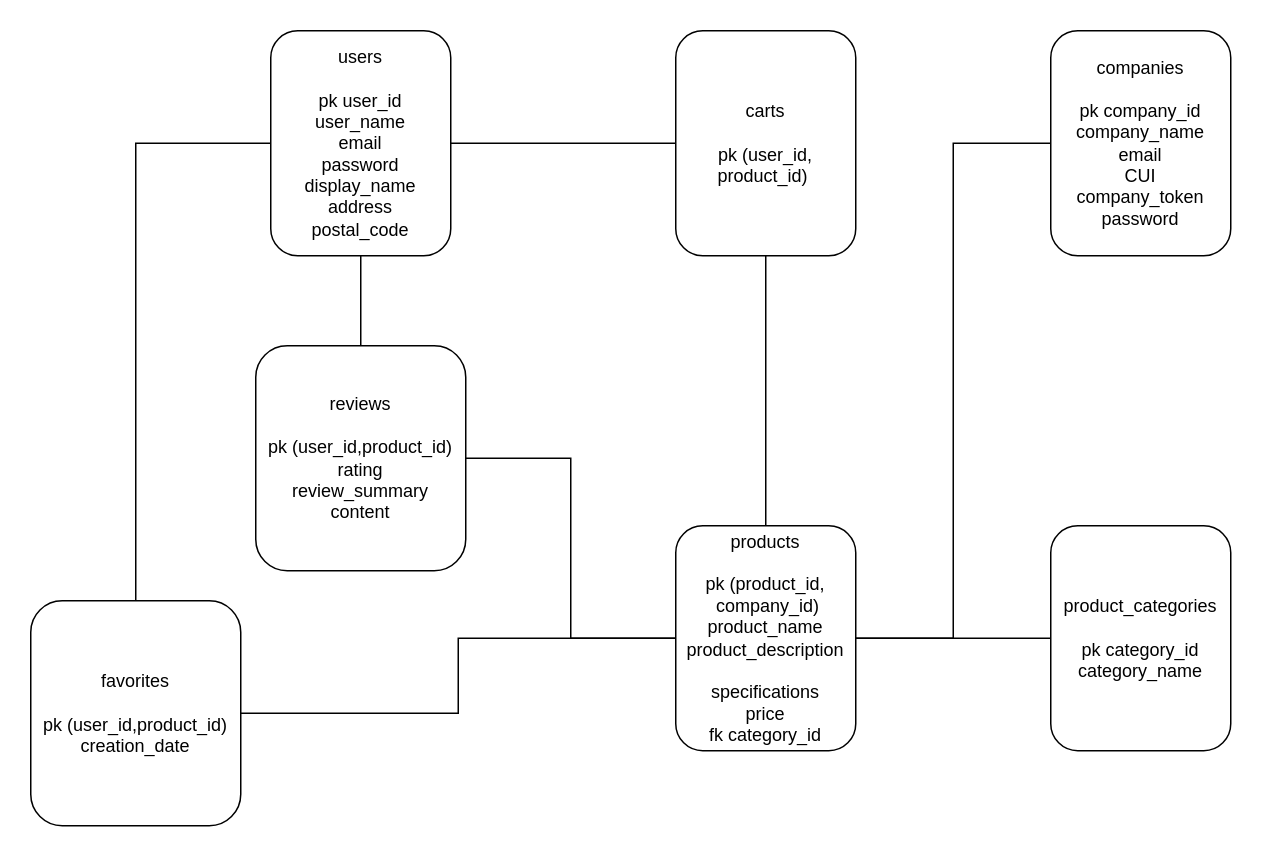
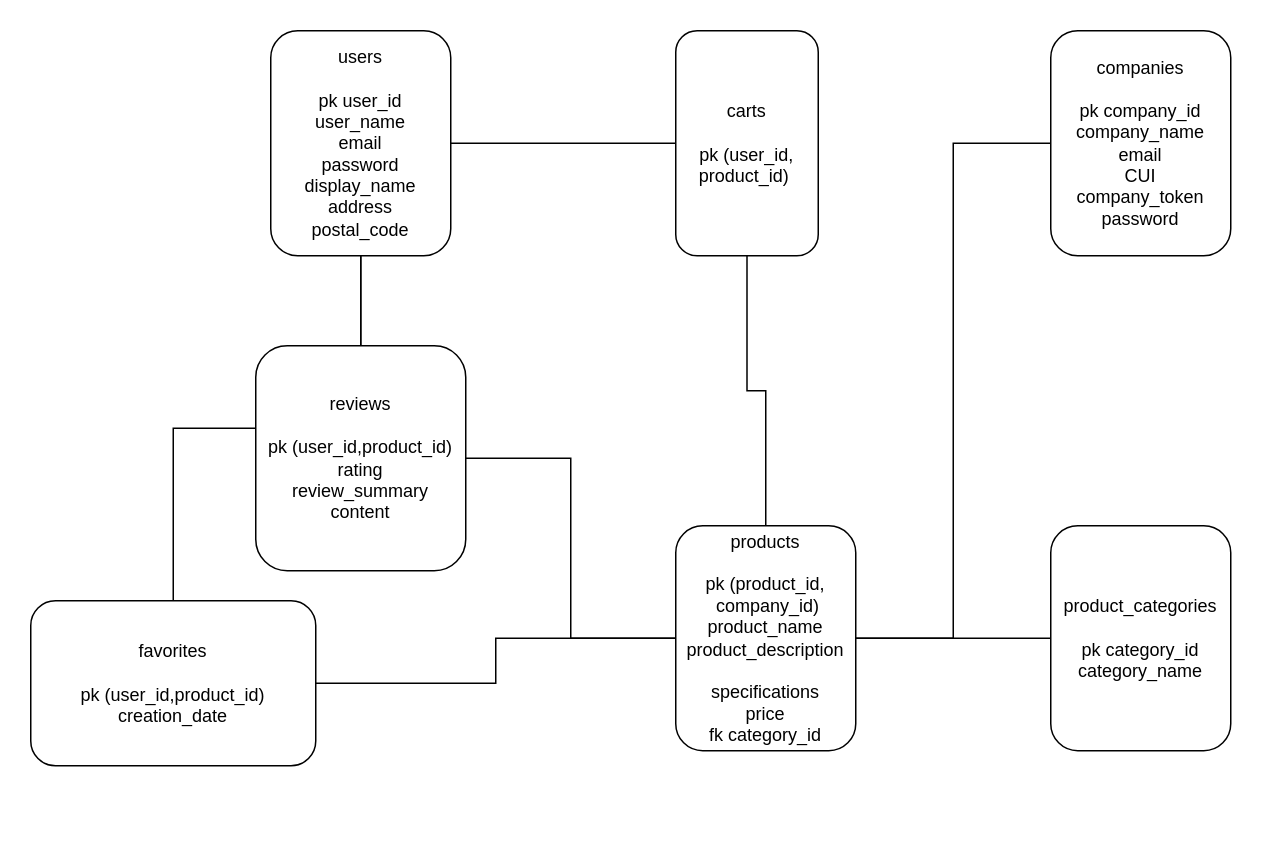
node "carts pk (user_id, product_id)": size 180x225 -> 143x225
node "favorites pk (user_id,product_id) creation_date": size 210x225 -> 285x165
